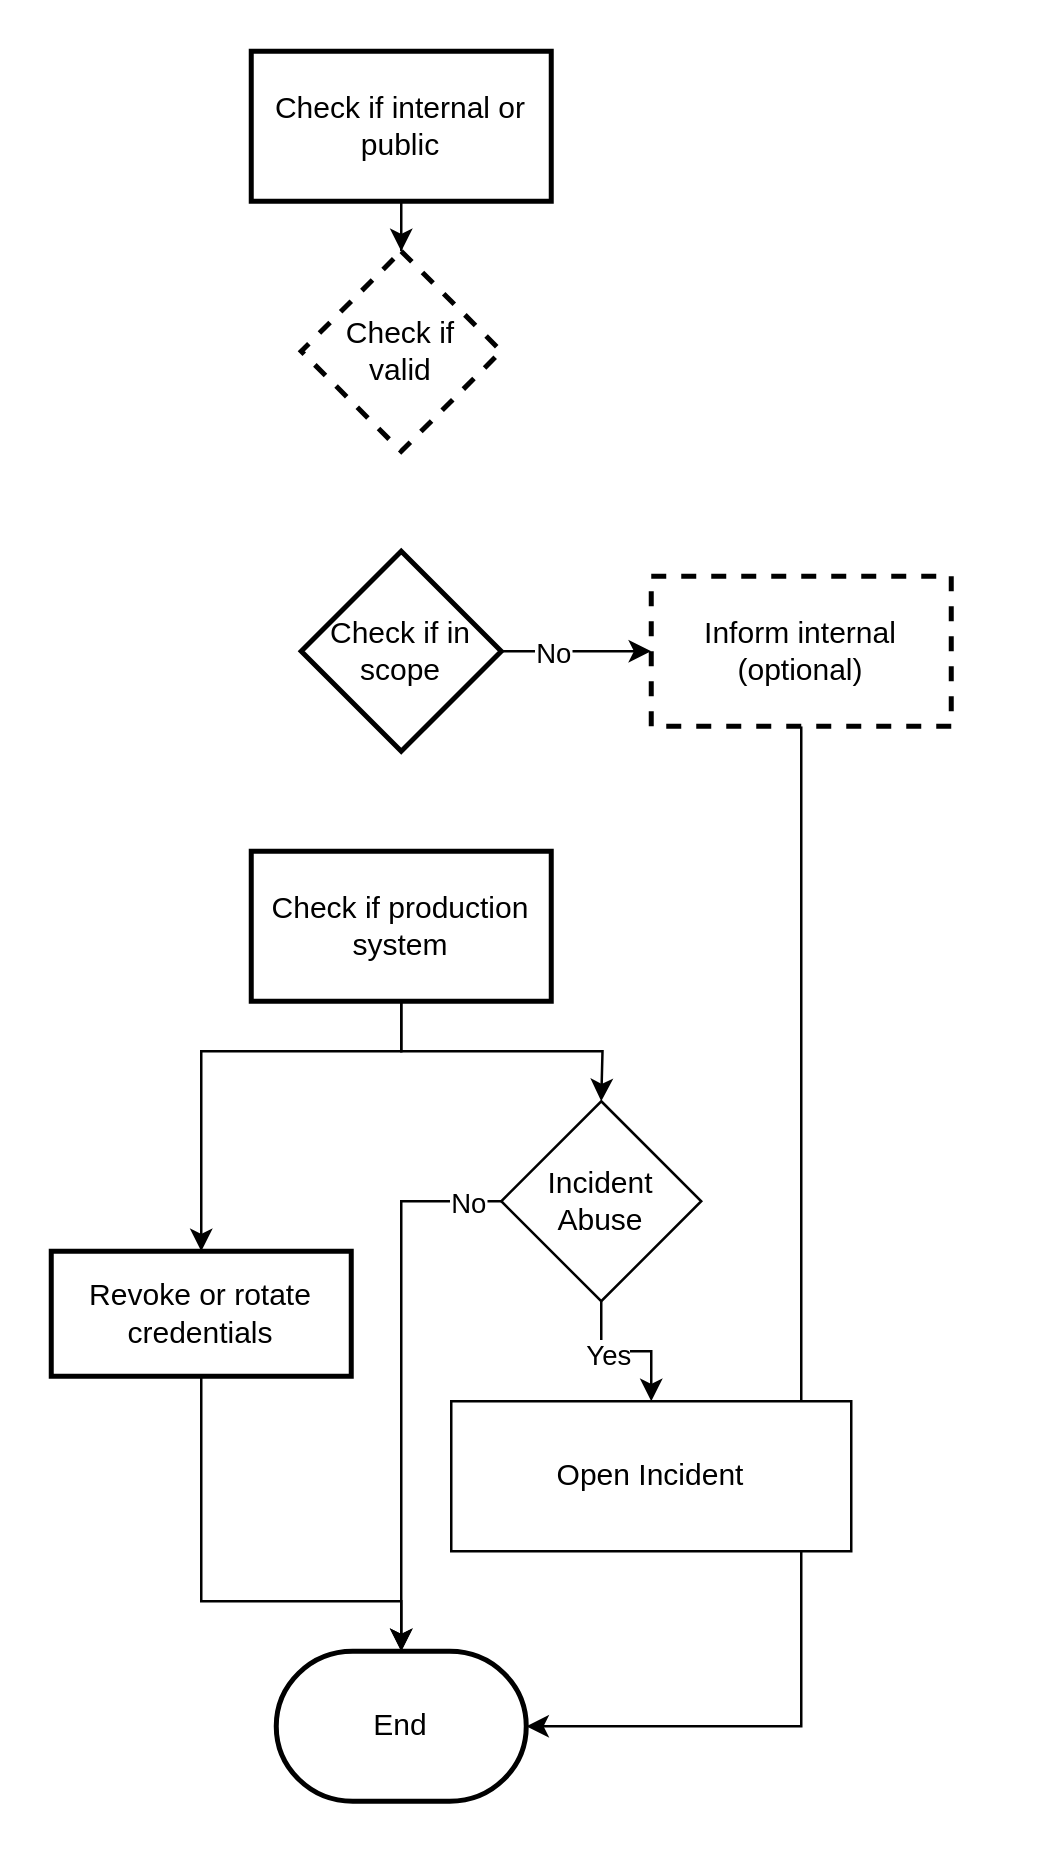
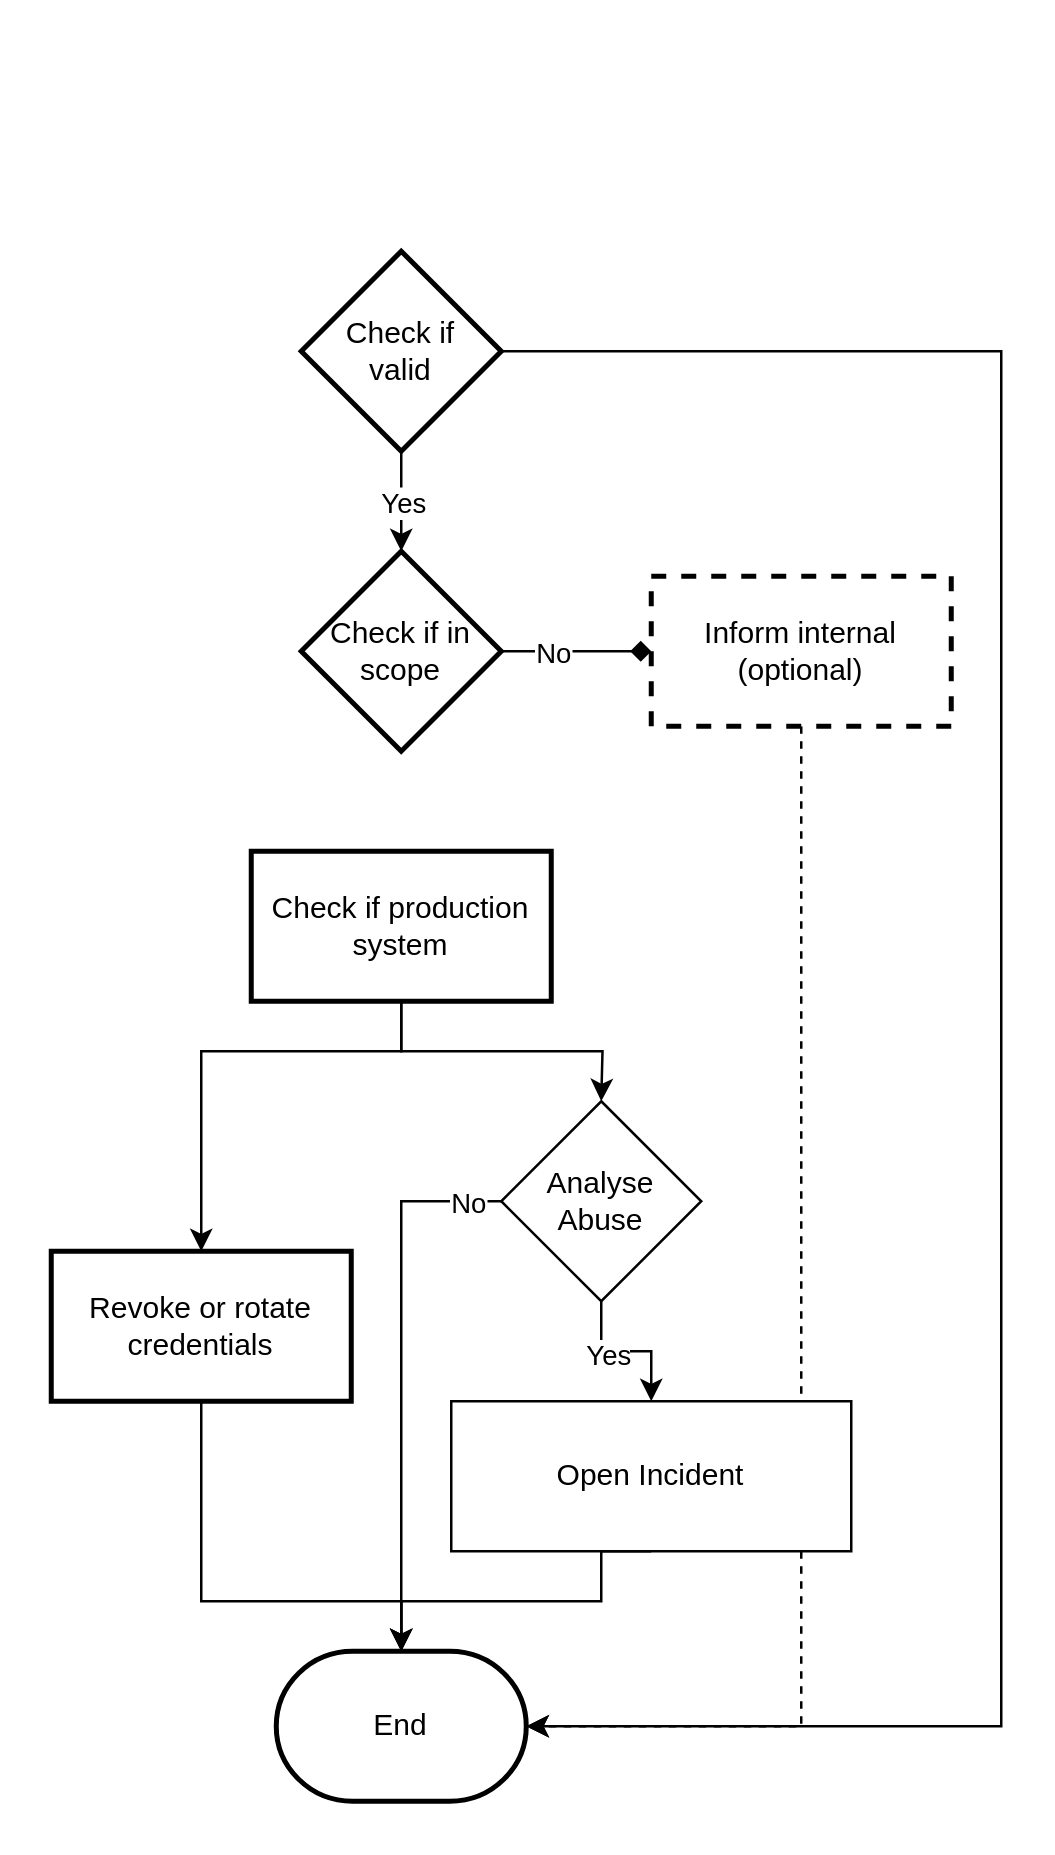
node "Check if internal or public": removed
edge "Check if internal or public" -> "Check if valid": removed
node "Check if valid": style dashed -> solid
edge "Check if valid" -> "Check if in scope": added, label "Yes"
edge "Check if in scope" -> "Inform internal (optional)": arrowhead classic -> diamond
edge "Check if valid" -> "End": added
edge "Inform internal (optional)" -> "End": style solid -> dashed
node "Incident Abuse": label "Incident Abuse" -> "Analyse Abuse"
node "Revoke or rotate credentials": size 300x125 -> 300x150
edge "Open Incident" -> "End": added
